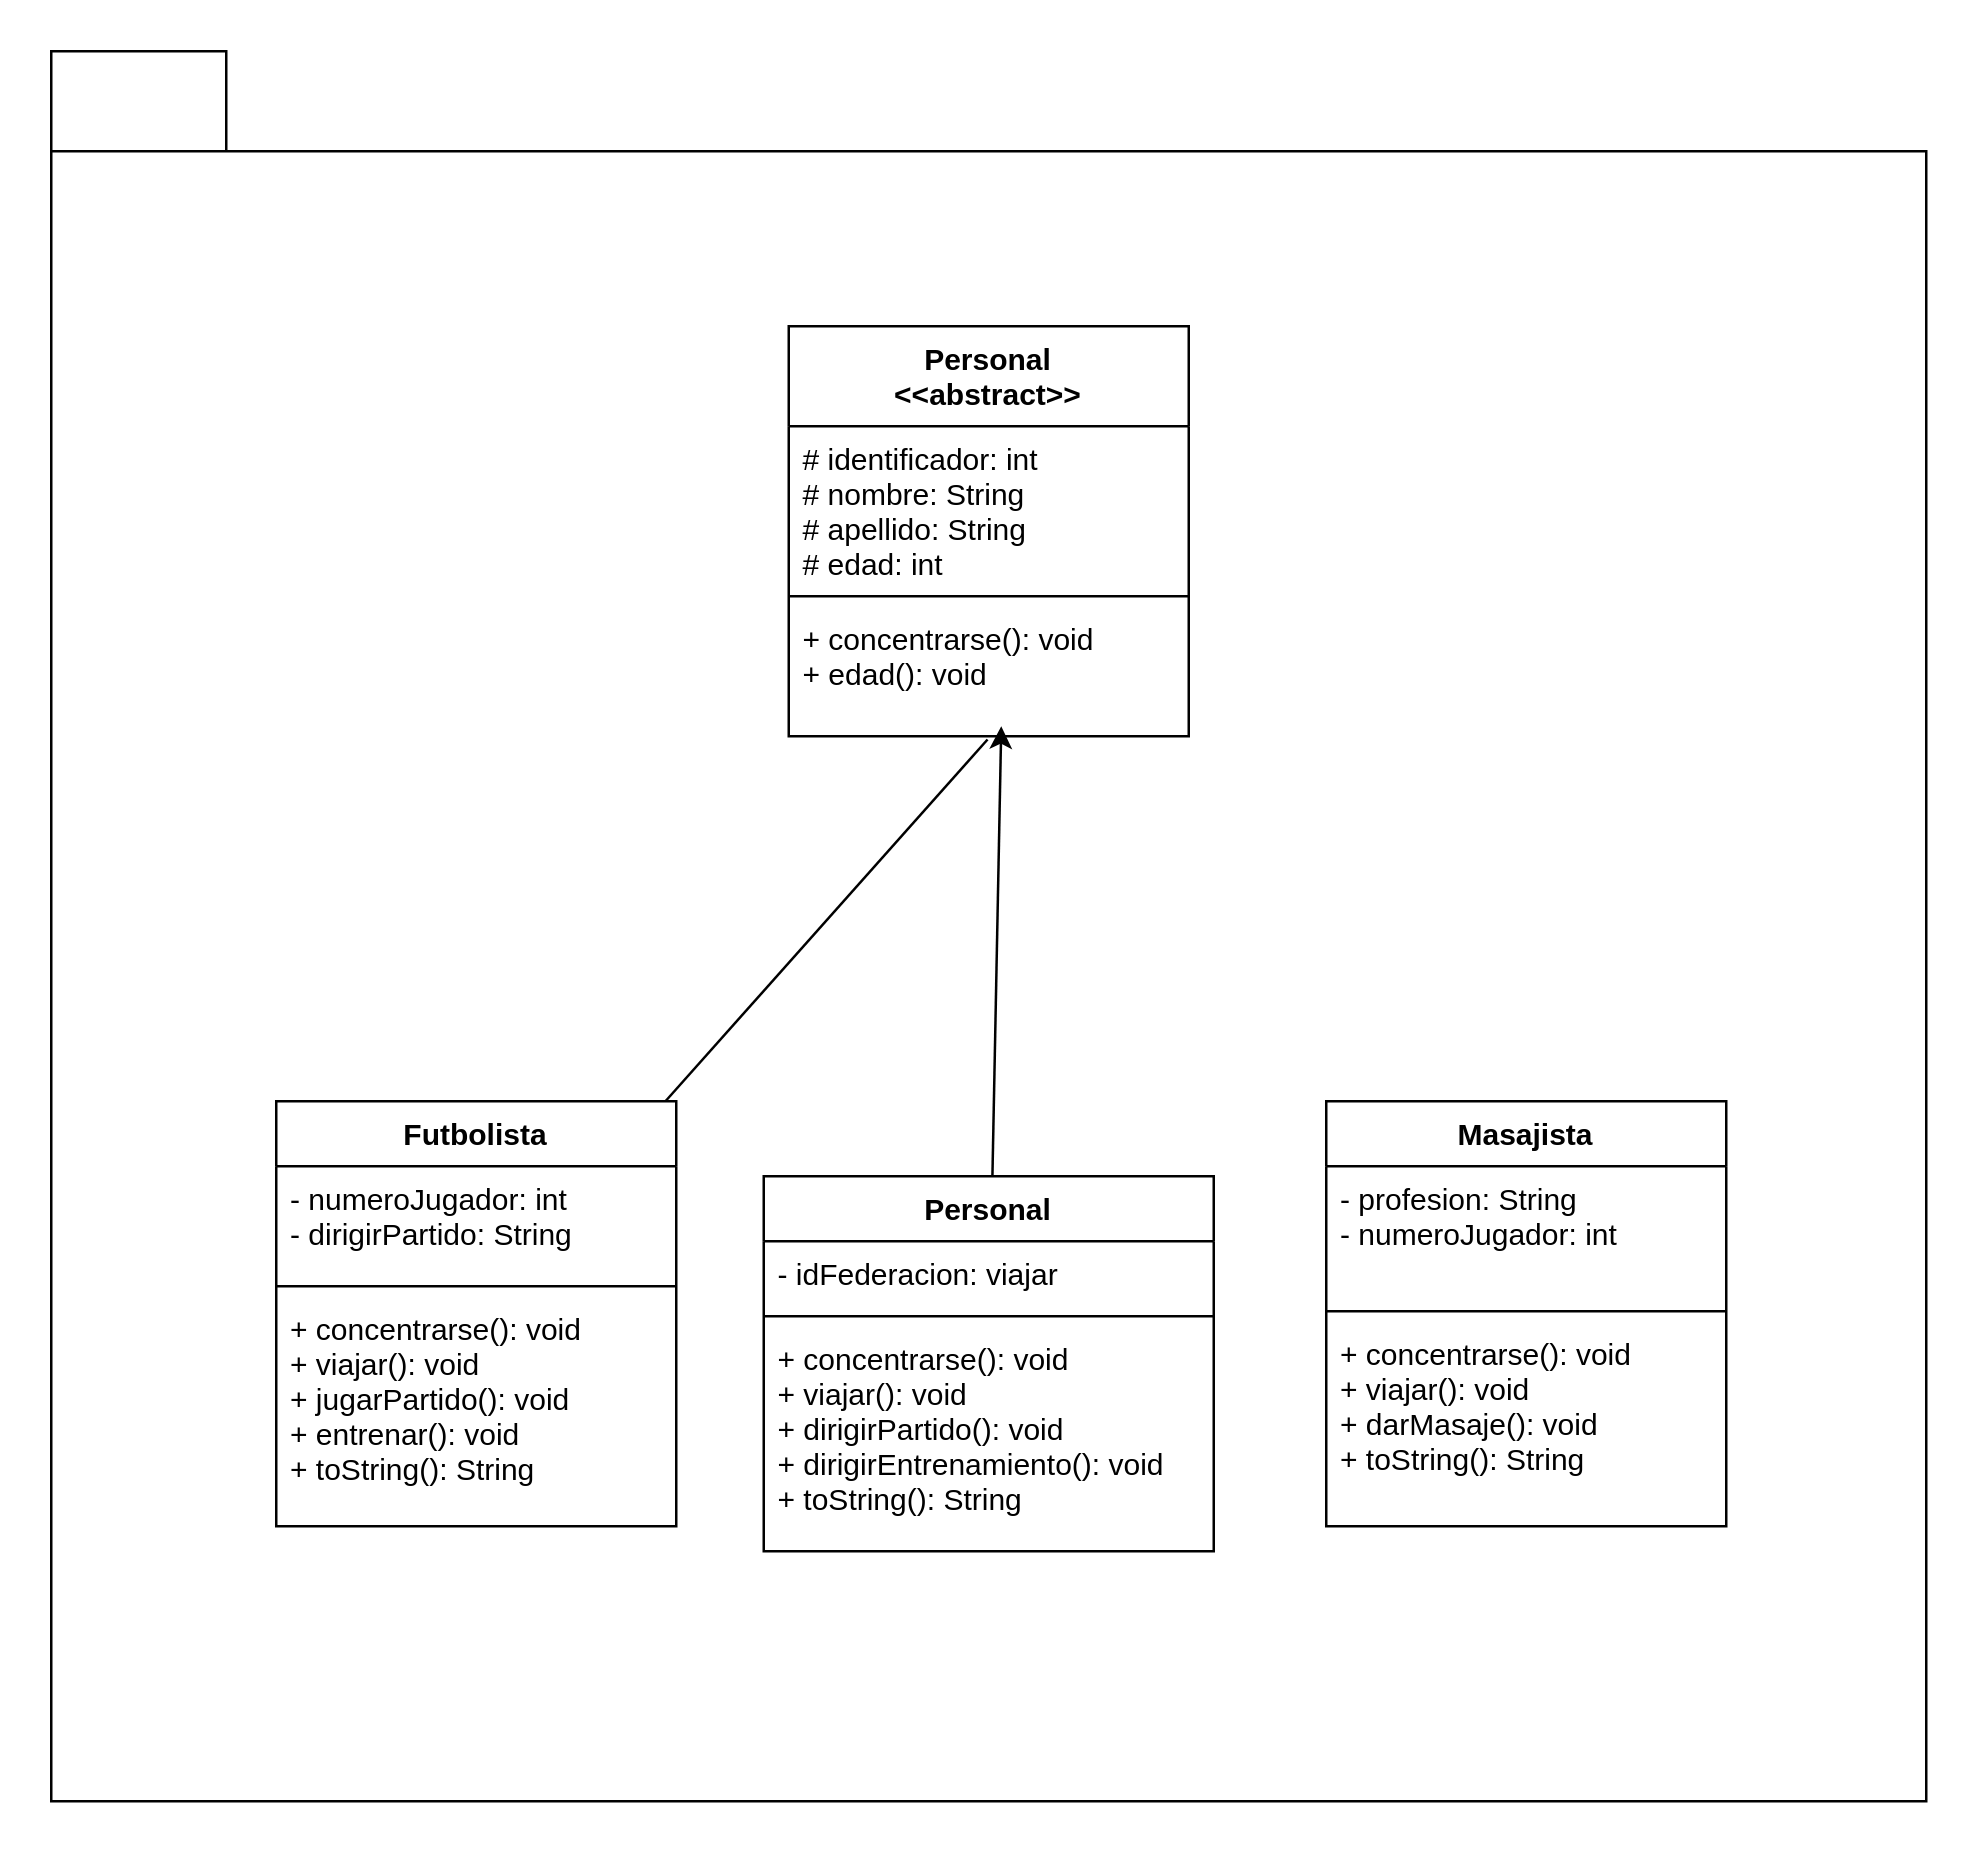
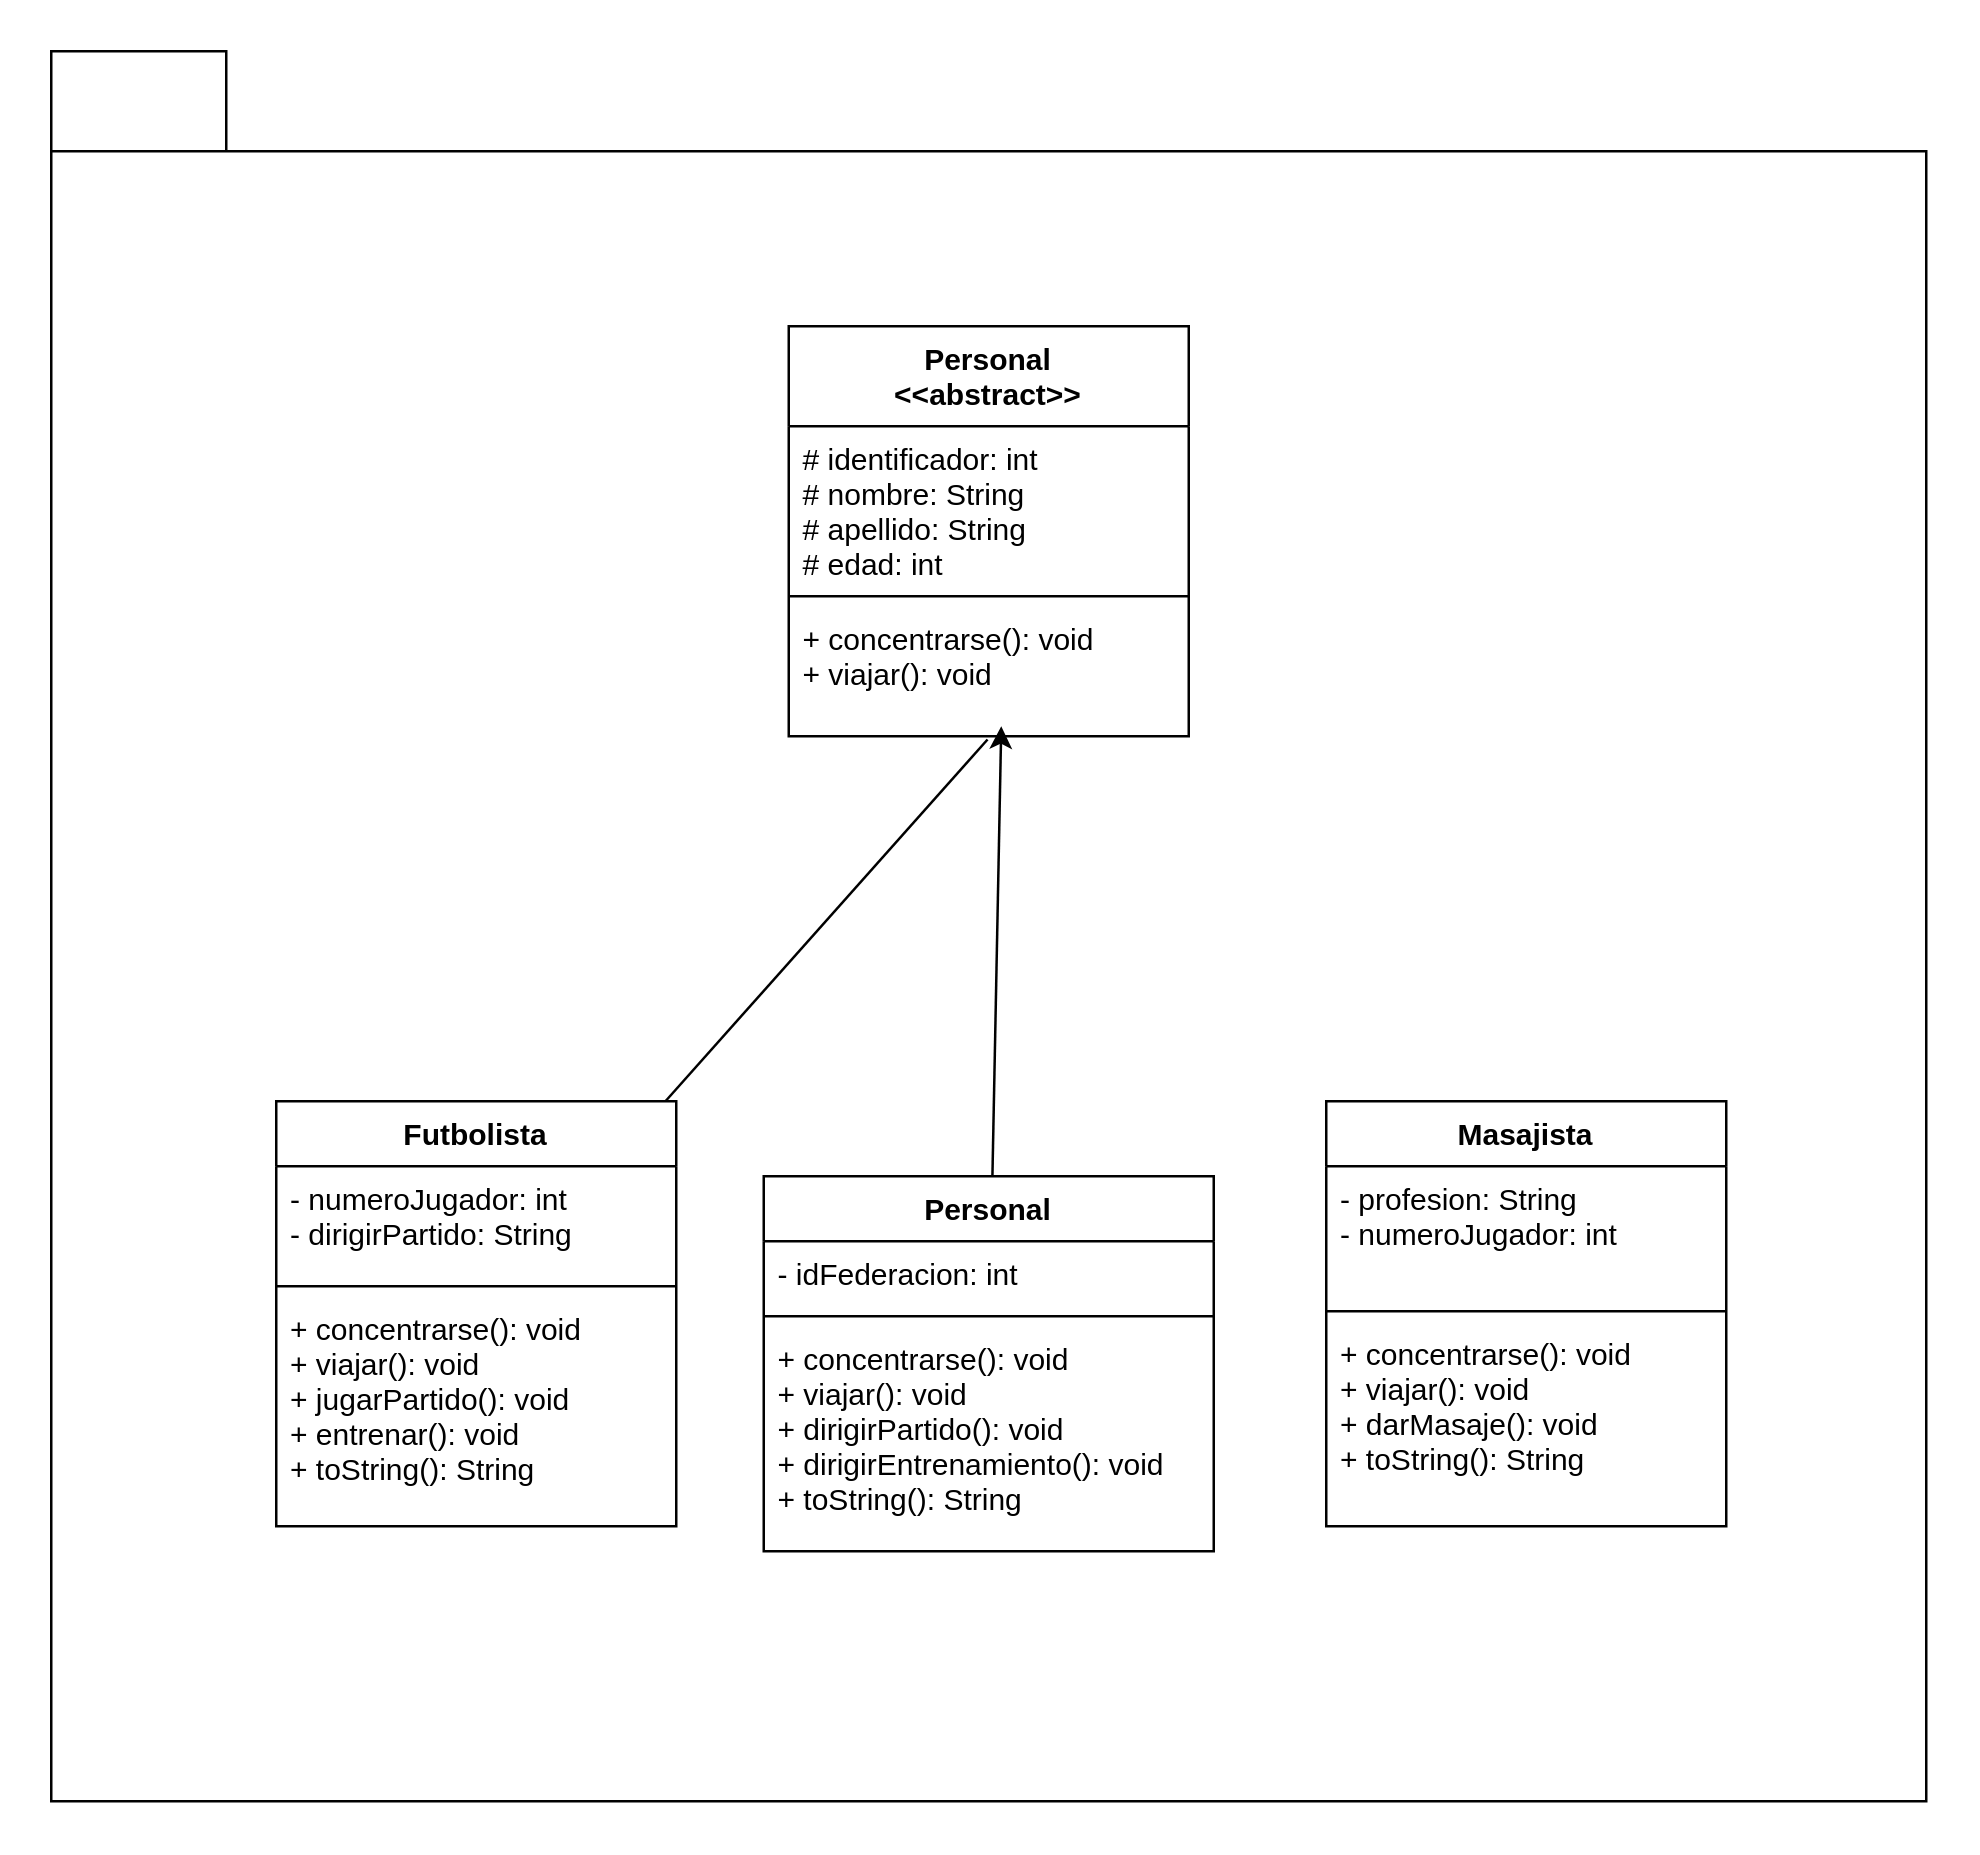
node "+ concentrarse(): void + edad(): void": label "+ concentrarse(): void + edad(): void" -> "+ concentrarse(): void + viajar(): void"
node "- idFederacion: viajar": label "- idFederacion: viajar" -> "- idFederacion: int"
